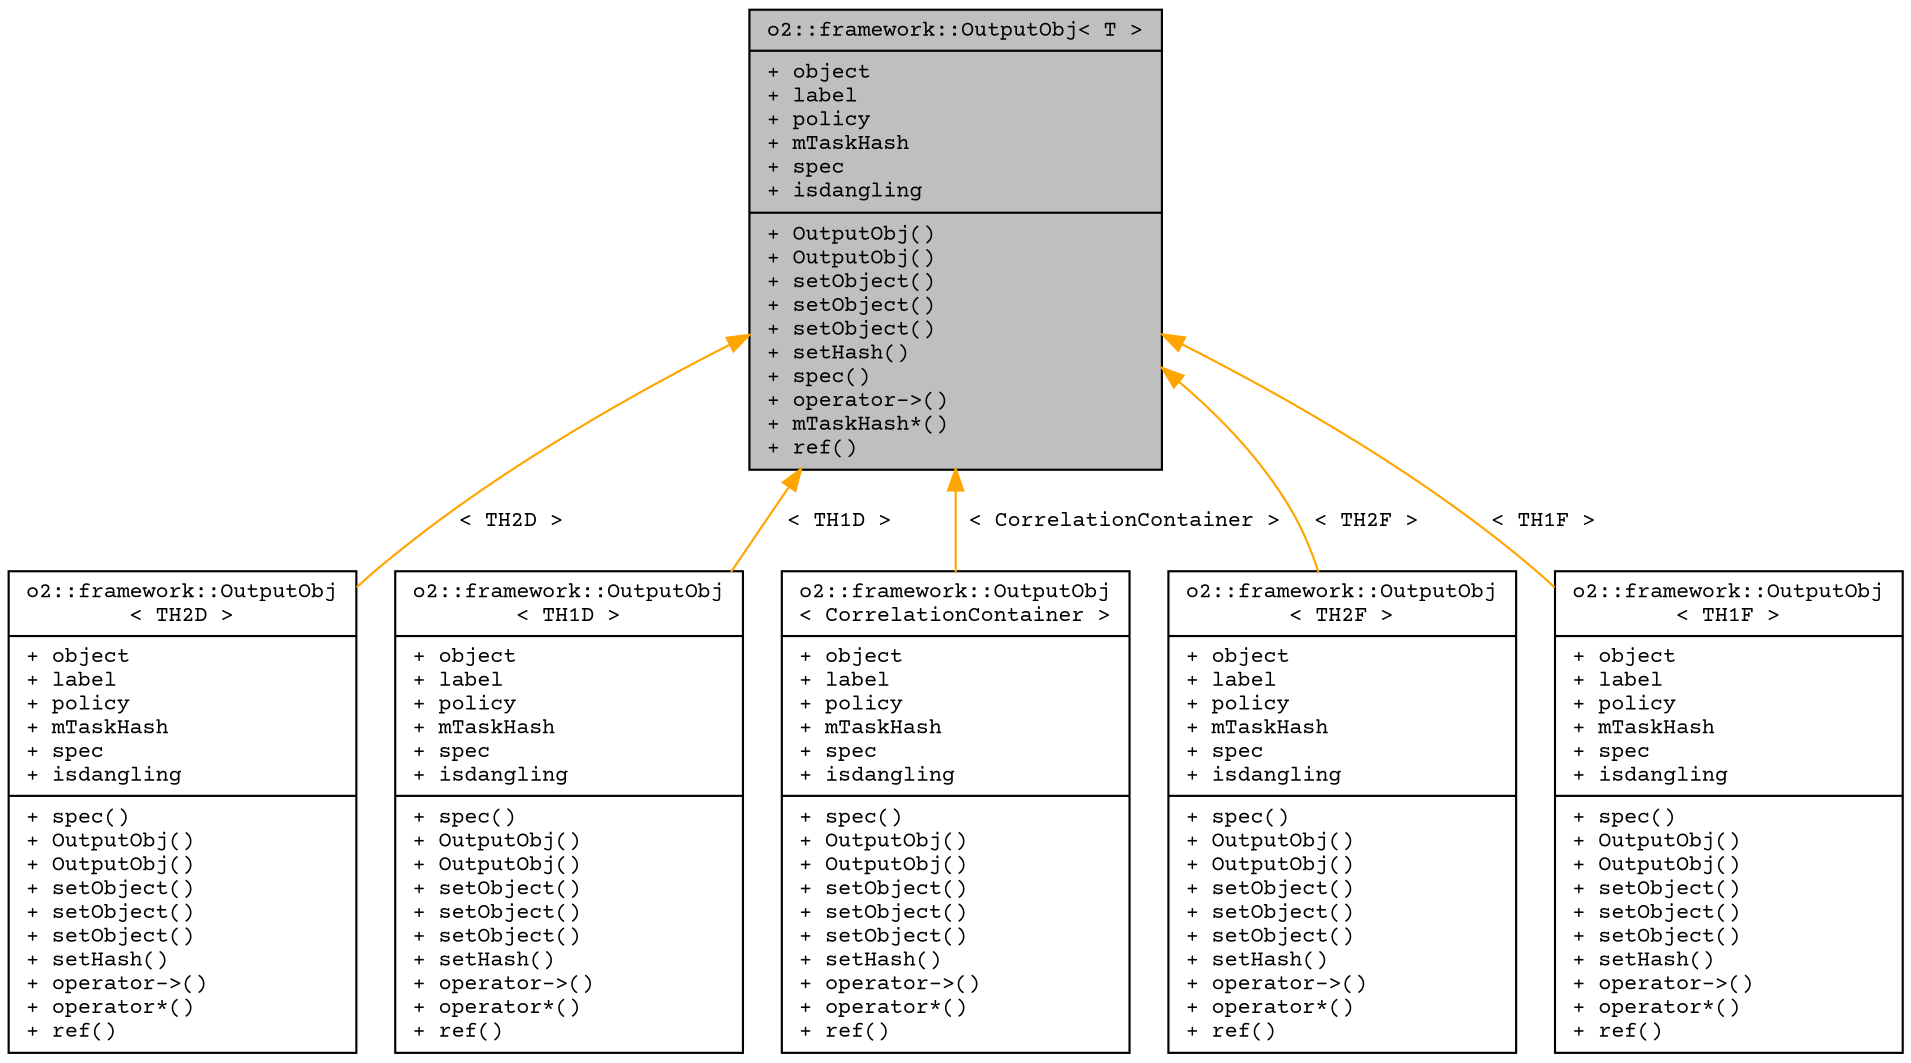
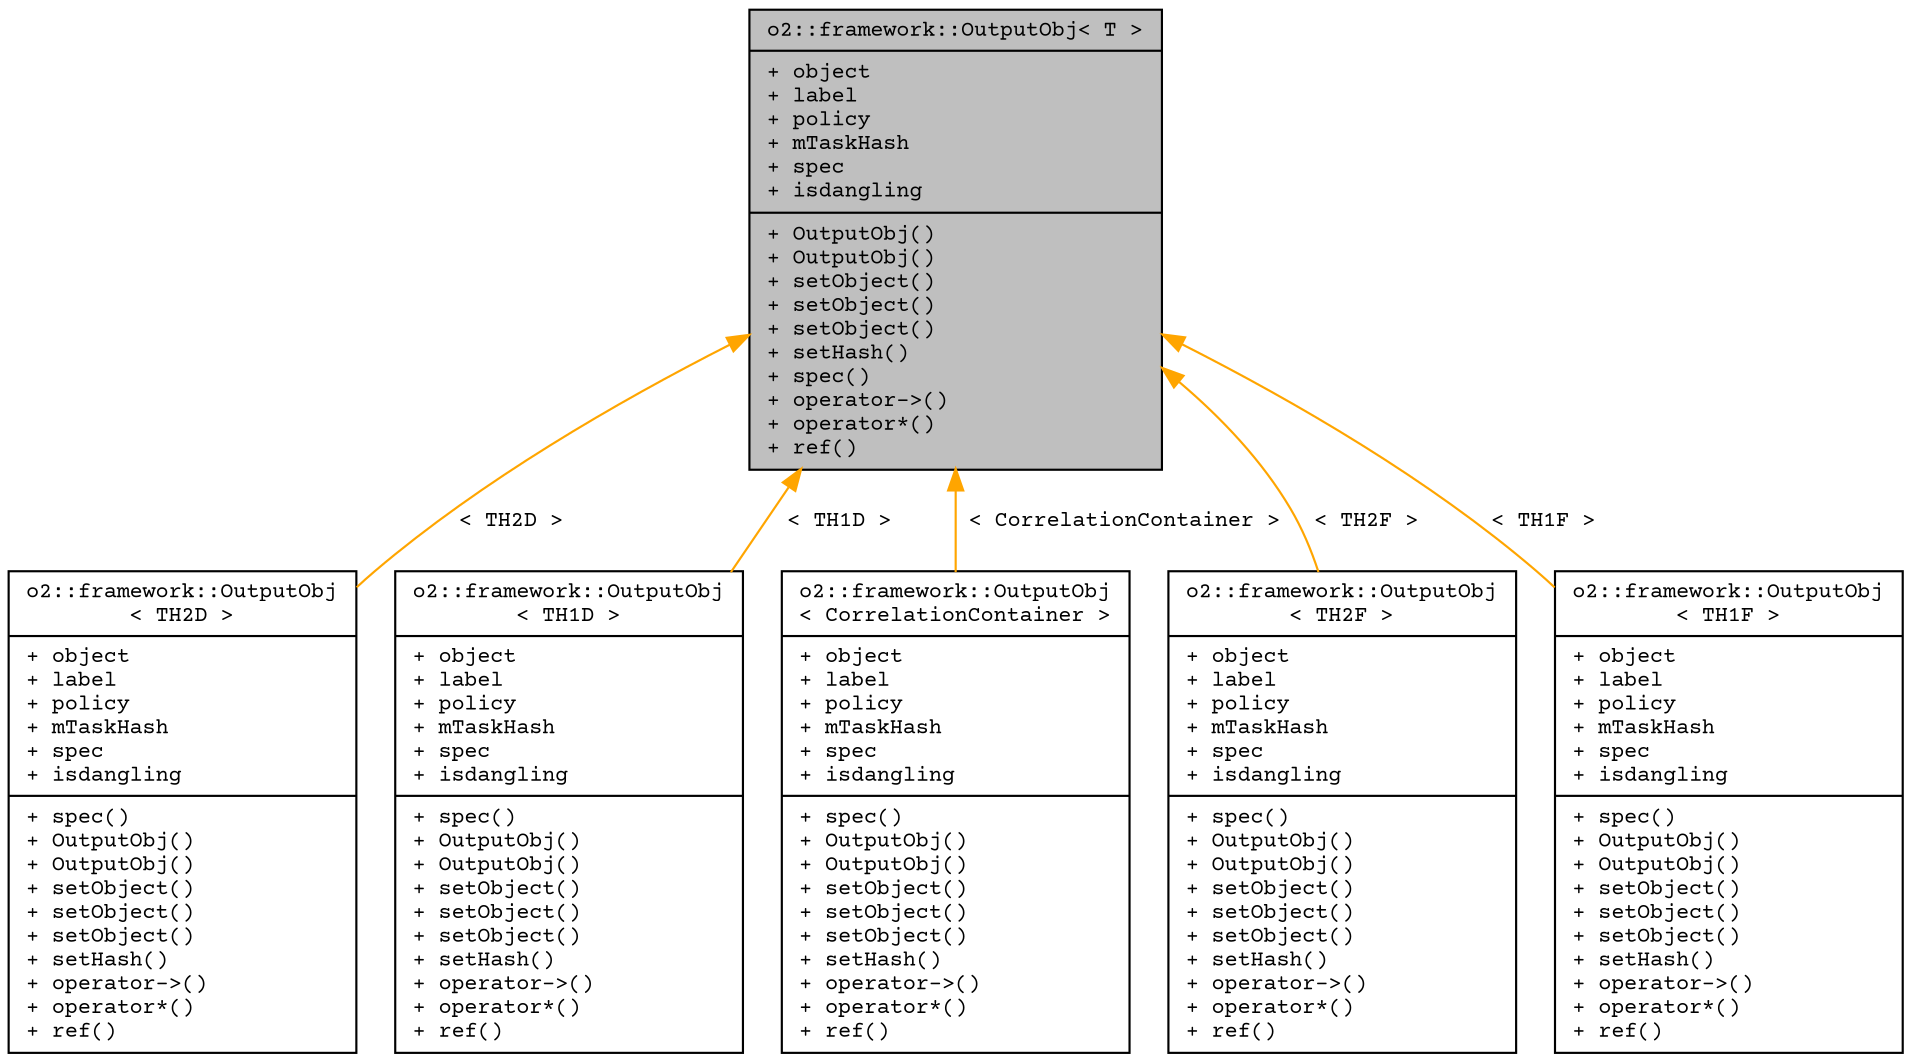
node "o2::framework::OutputObj< T >": text "+ mTaskHash*()" -> "+ operator*()"
